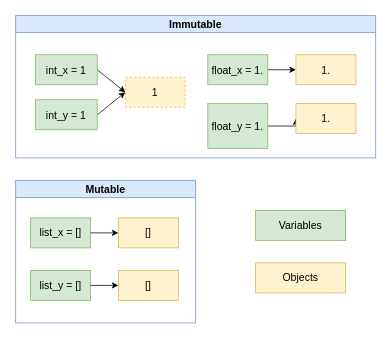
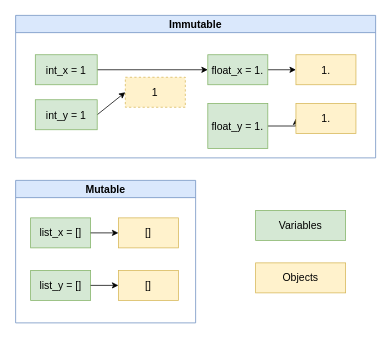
edge "int_x = 1" -> "1": now "int_x = 1" -> "float_x = 1."
